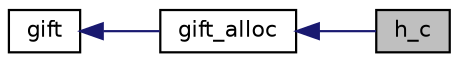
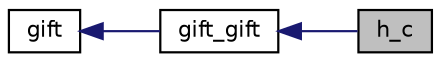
node "gift_alloc": label "gift_alloc" -> "gift_gift"
